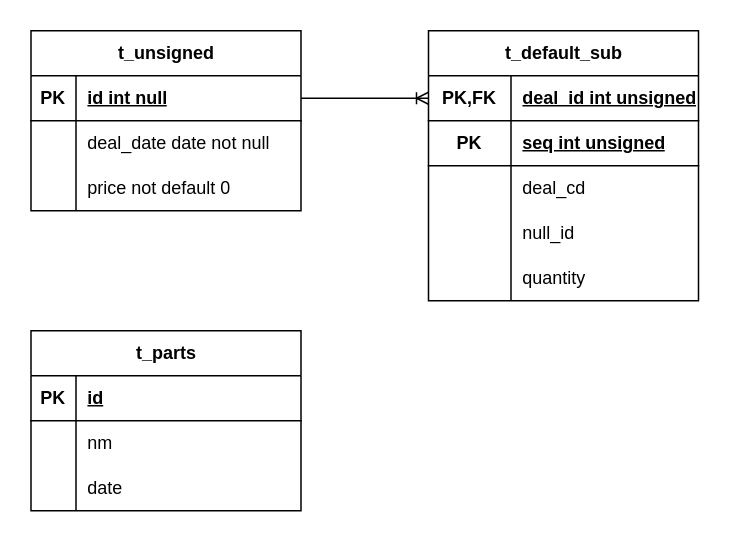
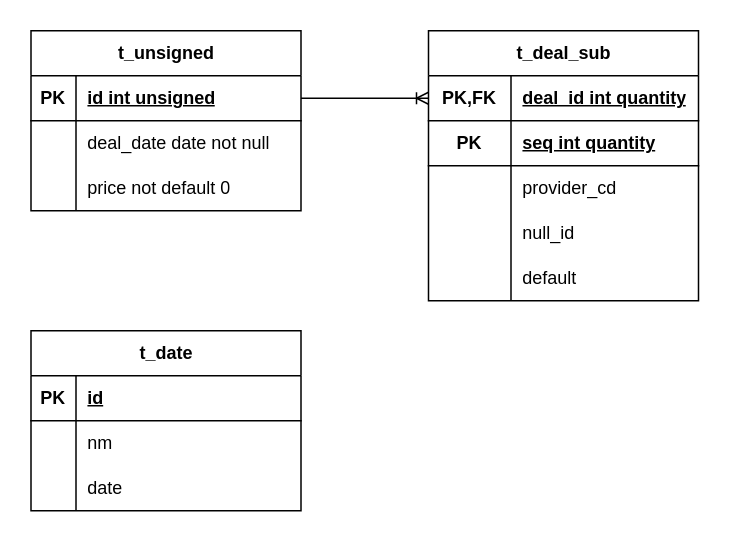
node "t_default_sub": label "t_default_sub" -> "t_deal_sub"
node "id int null": label "id int null" -> "id int unsigned"
node "deal_id int unsigned": label "deal_id int unsigned" -> "deal_id int quantity"
node "seq int unsigned": label "seq int unsigned" -> "seq int quantity"
node "deal_cd": label "deal_cd" -> "provider_cd"
node "quantity": label "quantity" -> "default"
node "t_parts": label "t_parts" -> "t_date"
